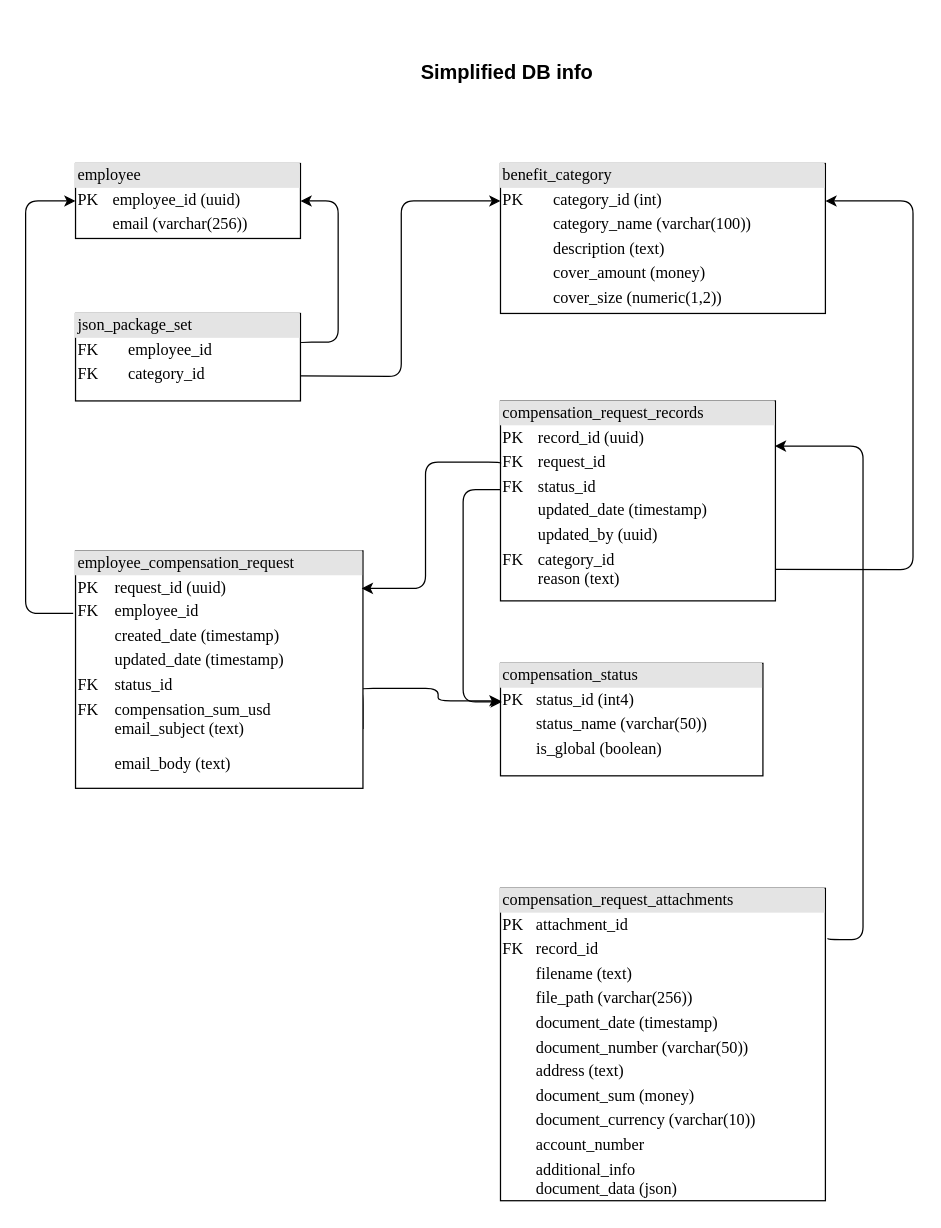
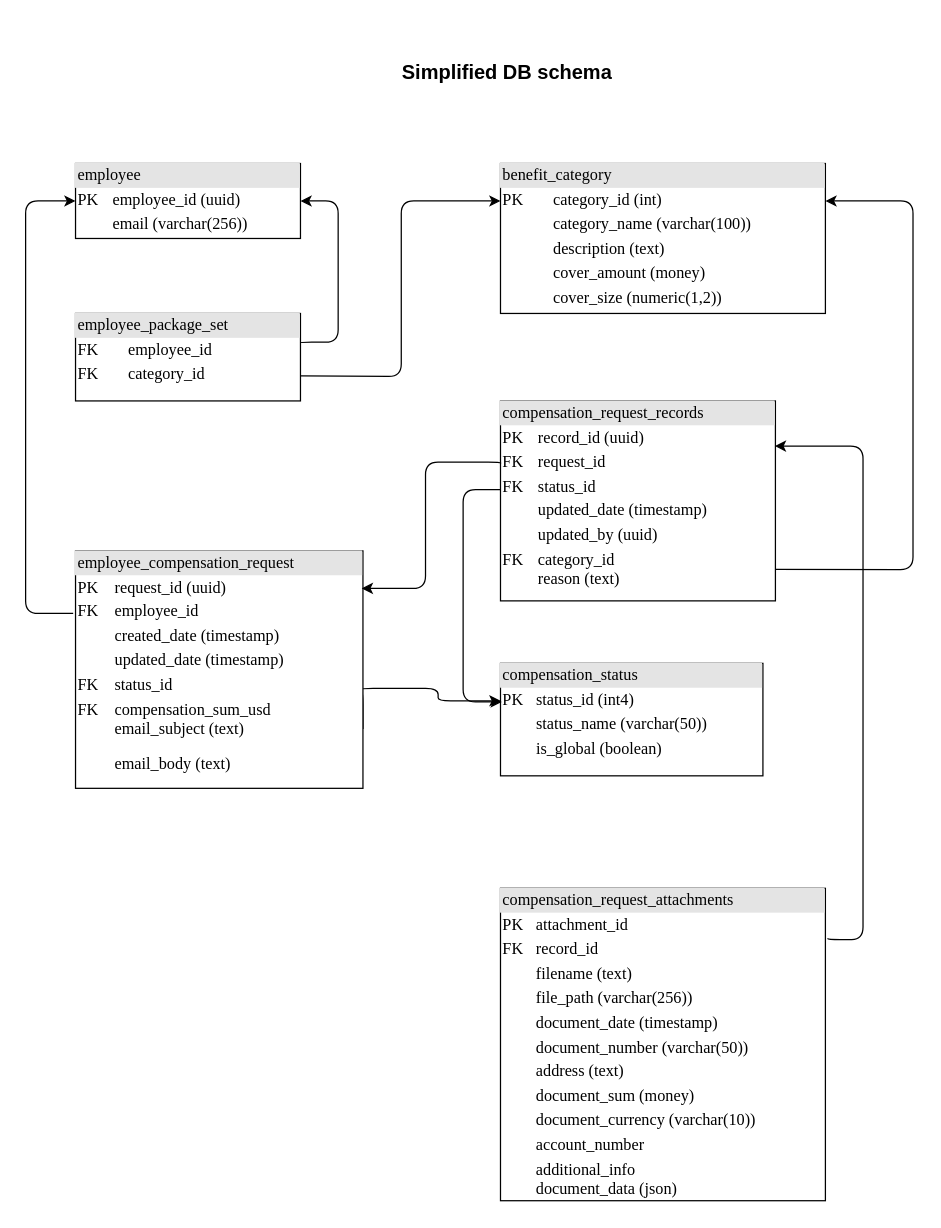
node "Simplified DB info": label "Simplified DB info" -> "Simplified DB schema"
node "json_package_set FK employee_id FK category_id": label "json_package_set FK employee_id FK category_id" -> "employee_package_set FK employee_id FK category_id"
